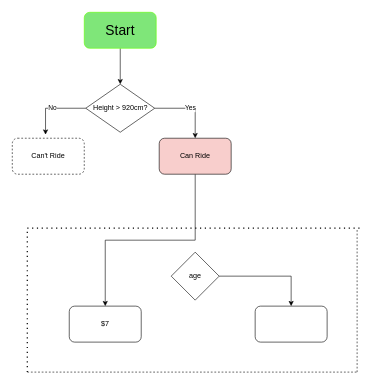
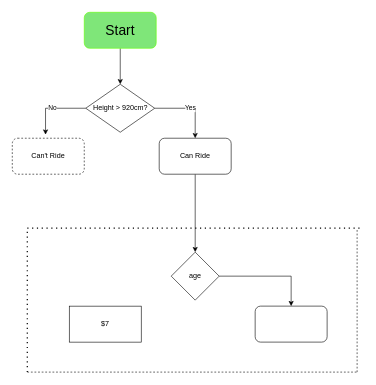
node "Can Ride": fillcolor #f8cecc -> #ffffff
edge "Can Ride" -> "$7": now "Can Ride" -> "age"
node "$7": shape rounded rectangle -> rectangle
